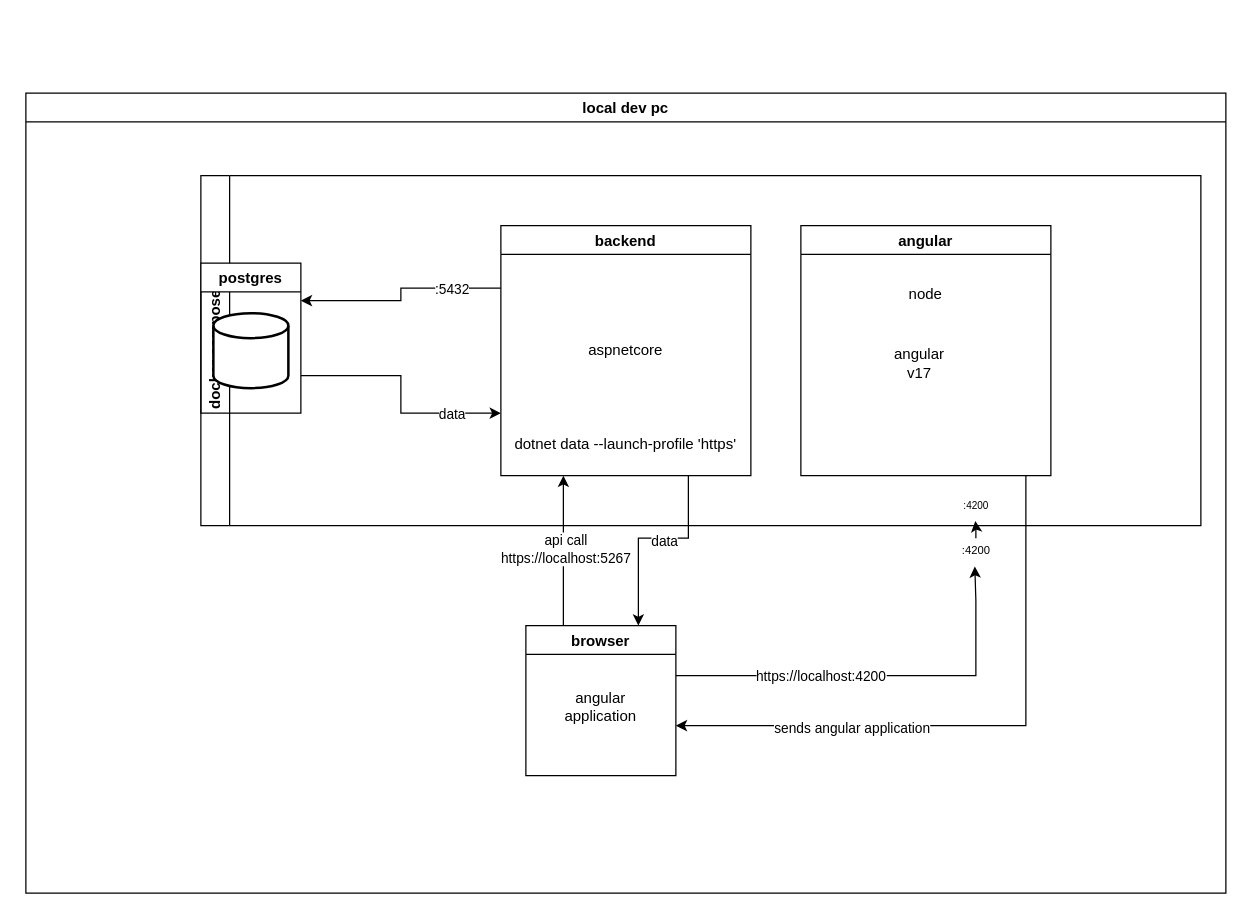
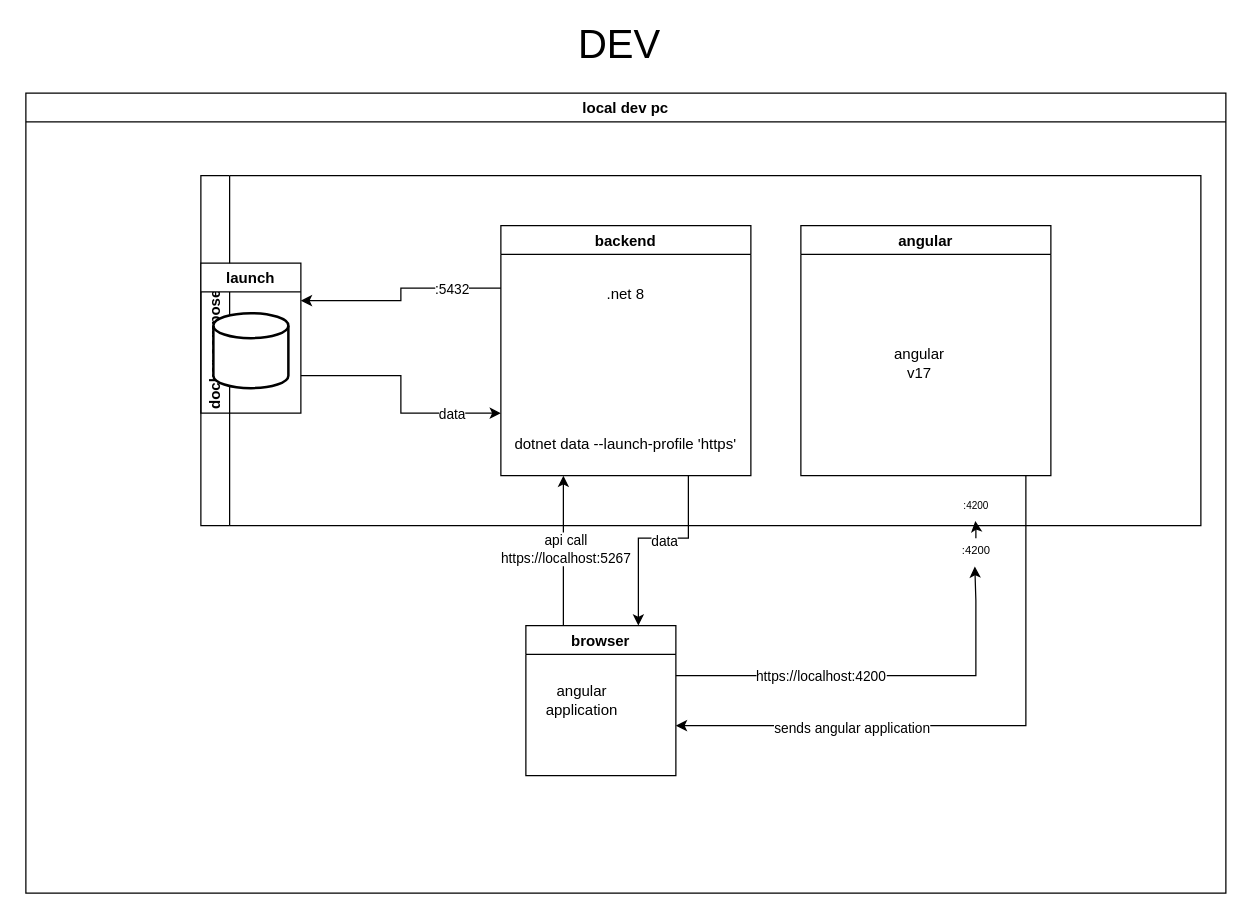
node "DEV": added
node "postgres": label "postgres" -> "launch"
node ".net 8": added
node "node": removed
node "aspnetcore": removed
node "angular application": moved (601, 707) -> (582, 701)
